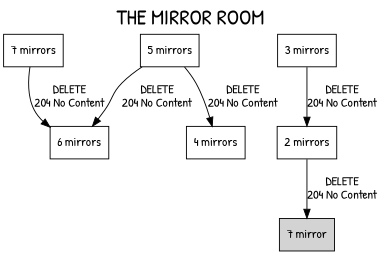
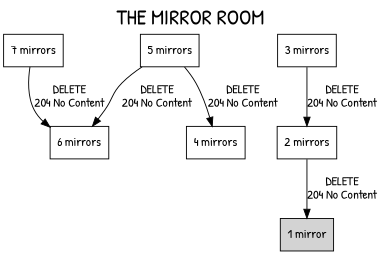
node "7 mirror": label "7 mirror" -> "1 mirror"
